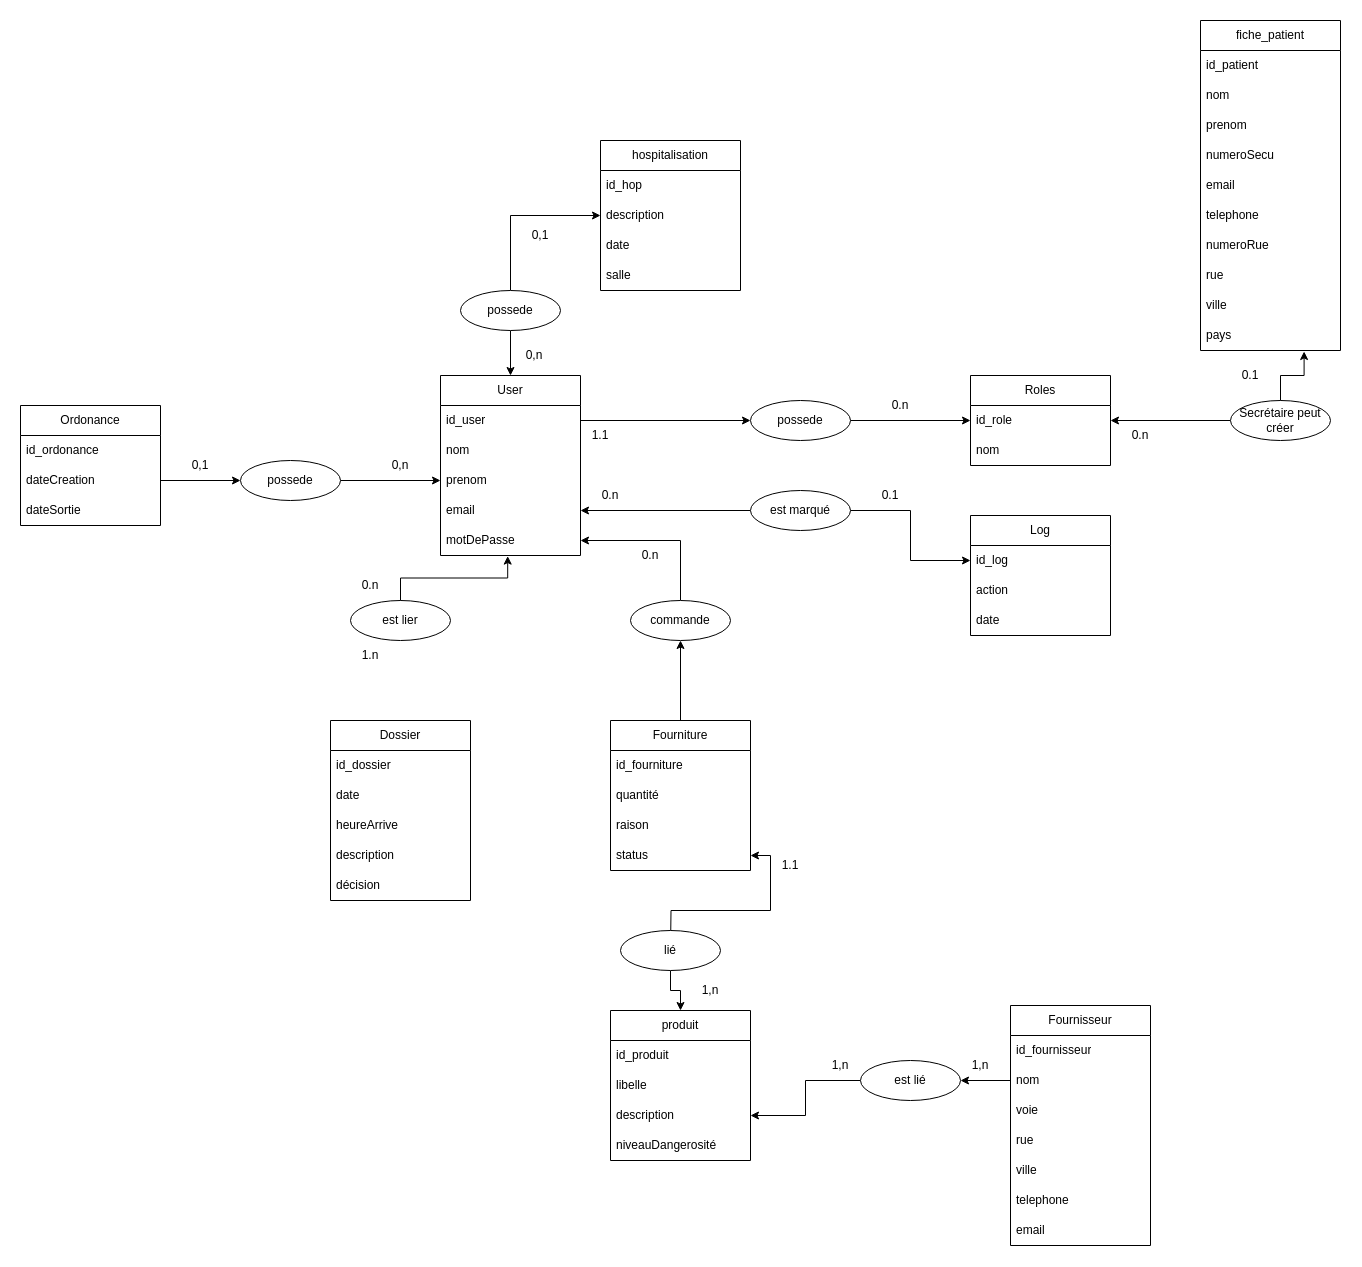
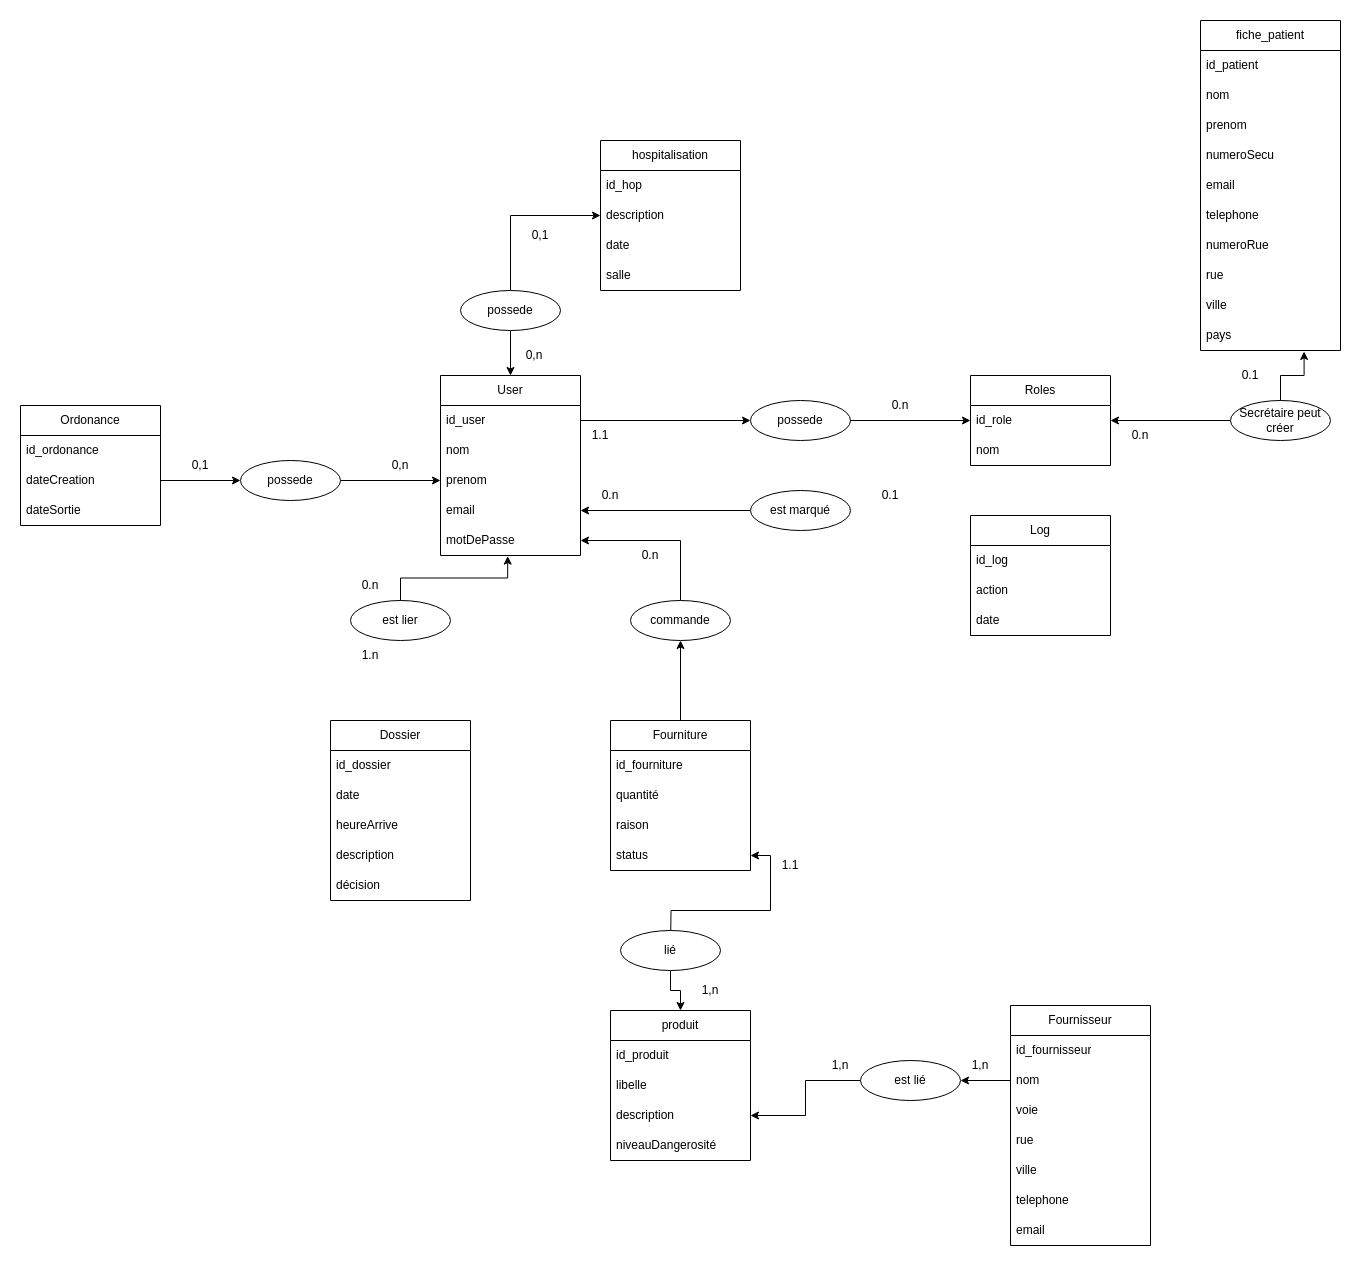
edge "est marqué" -> "id_log": removed
